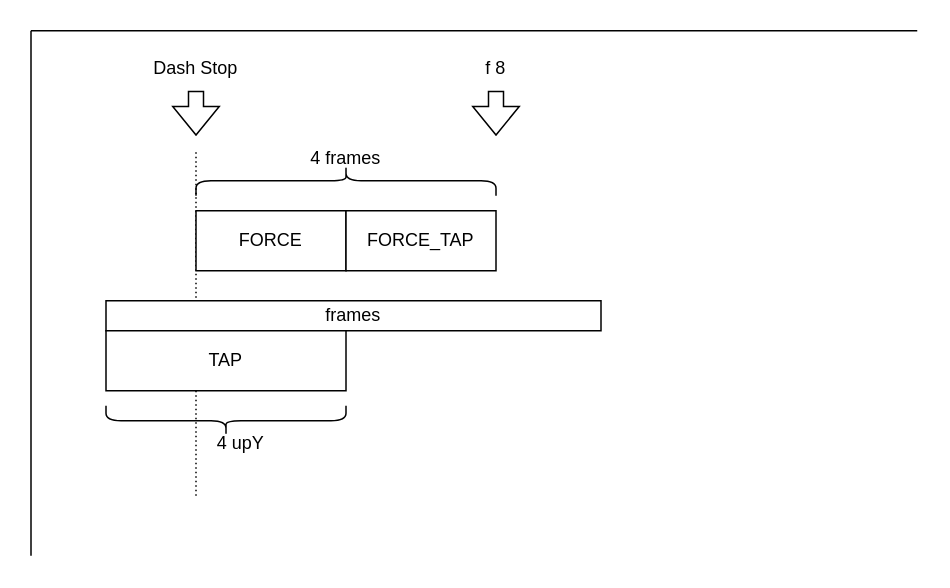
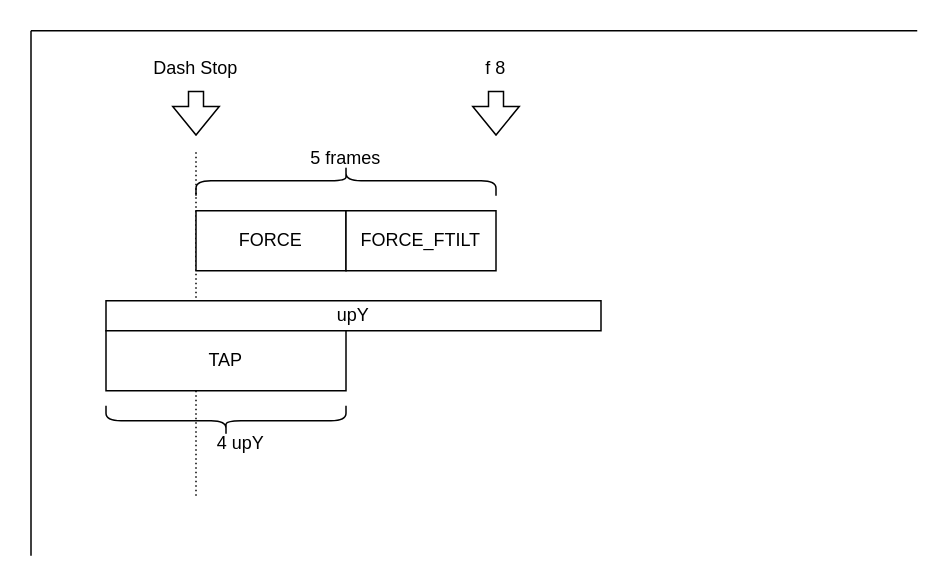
node "4 frames": label "4 frames" -> "5 frames"
node "FORCE_TAP": label "FORCE_TAP" -> "FORCE_FTILT"
node "frames": label "frames" -> "upY"
